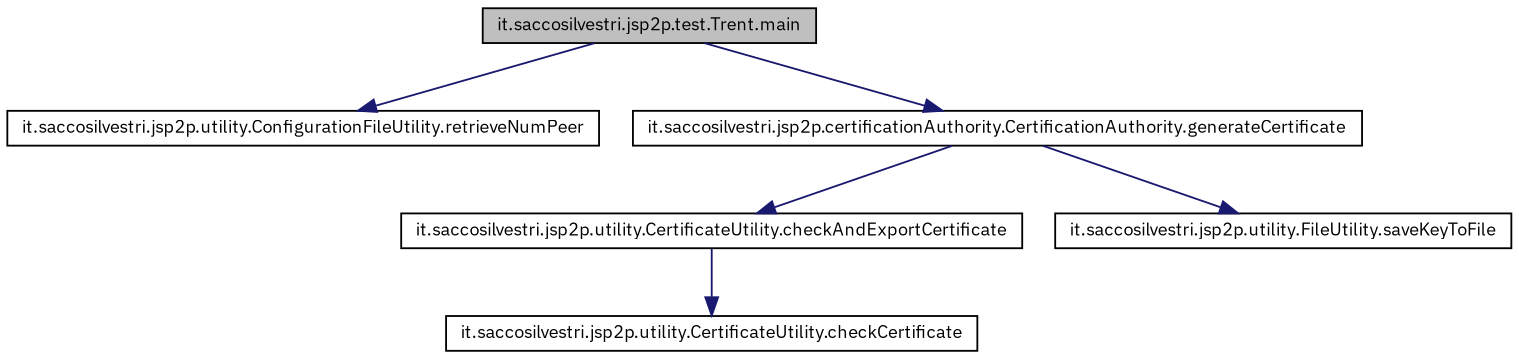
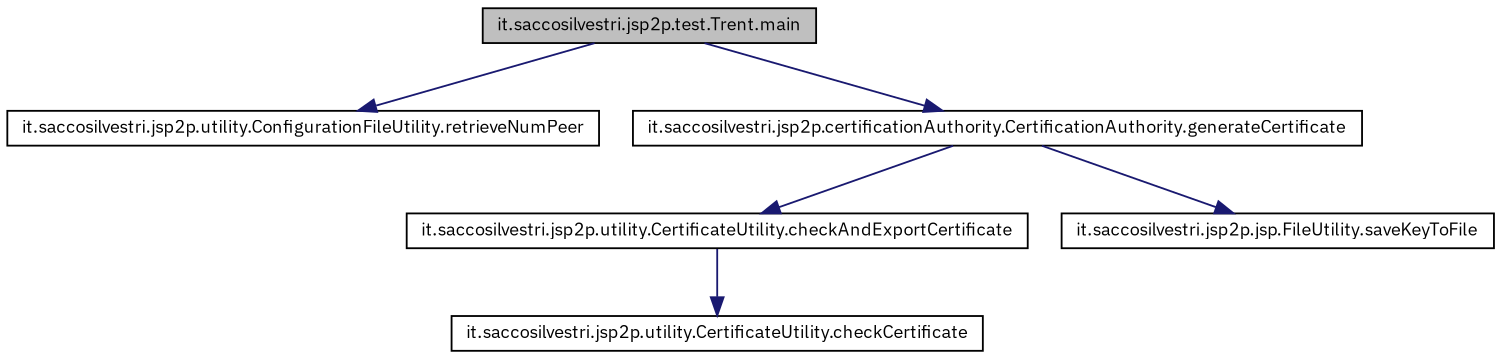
node "it.saccosilvestri.jsp2p.utility.FileUtility.saveKeyToFile": label "it.saccosilvestri.jsp2p.utility.FileUtility.saveKeyToFile" -> "it.saccosilvestri.jsp2p.jsp.FileUtility.saveKeyToFile"
